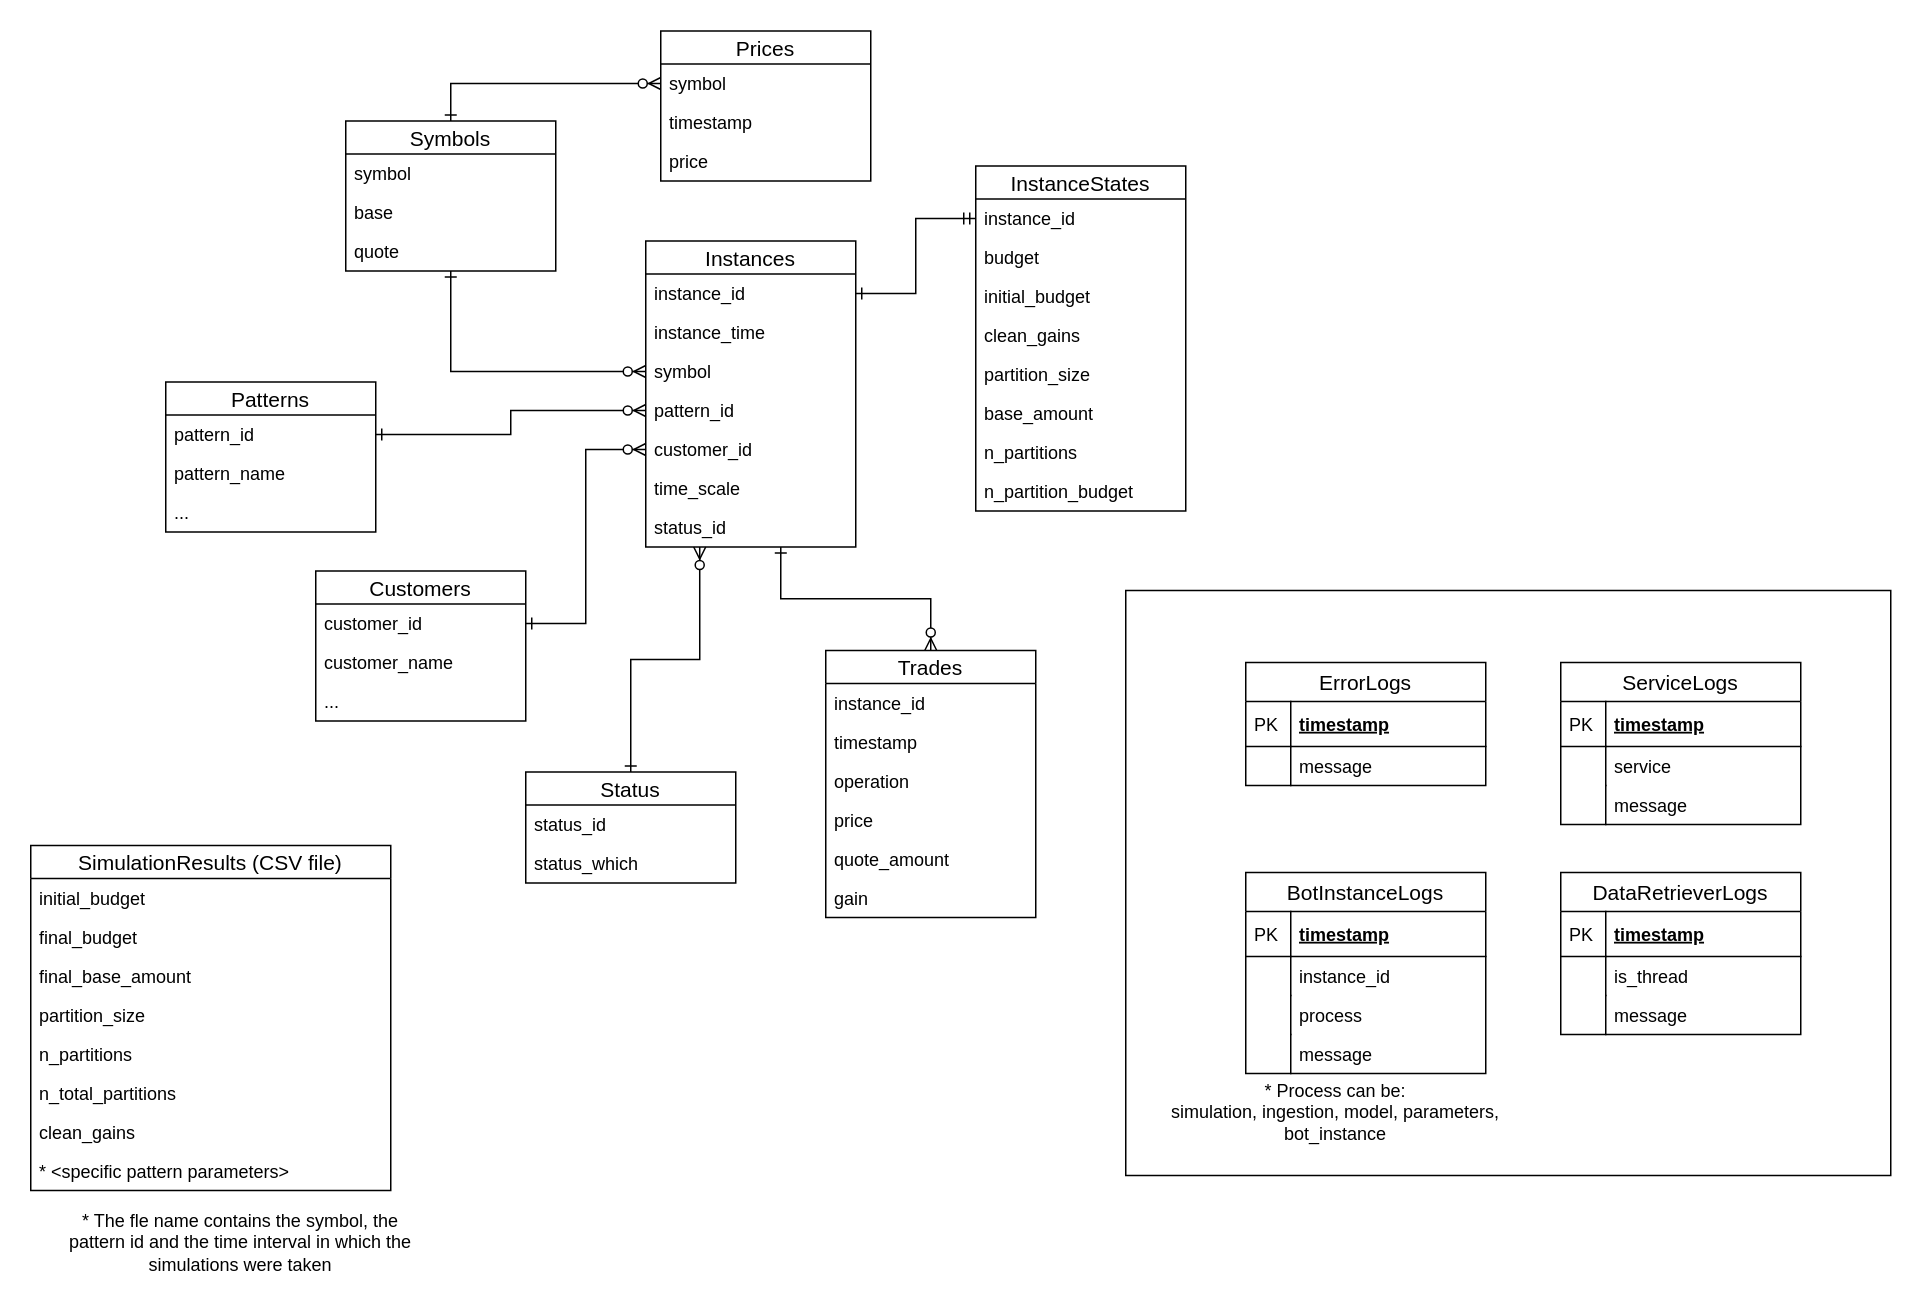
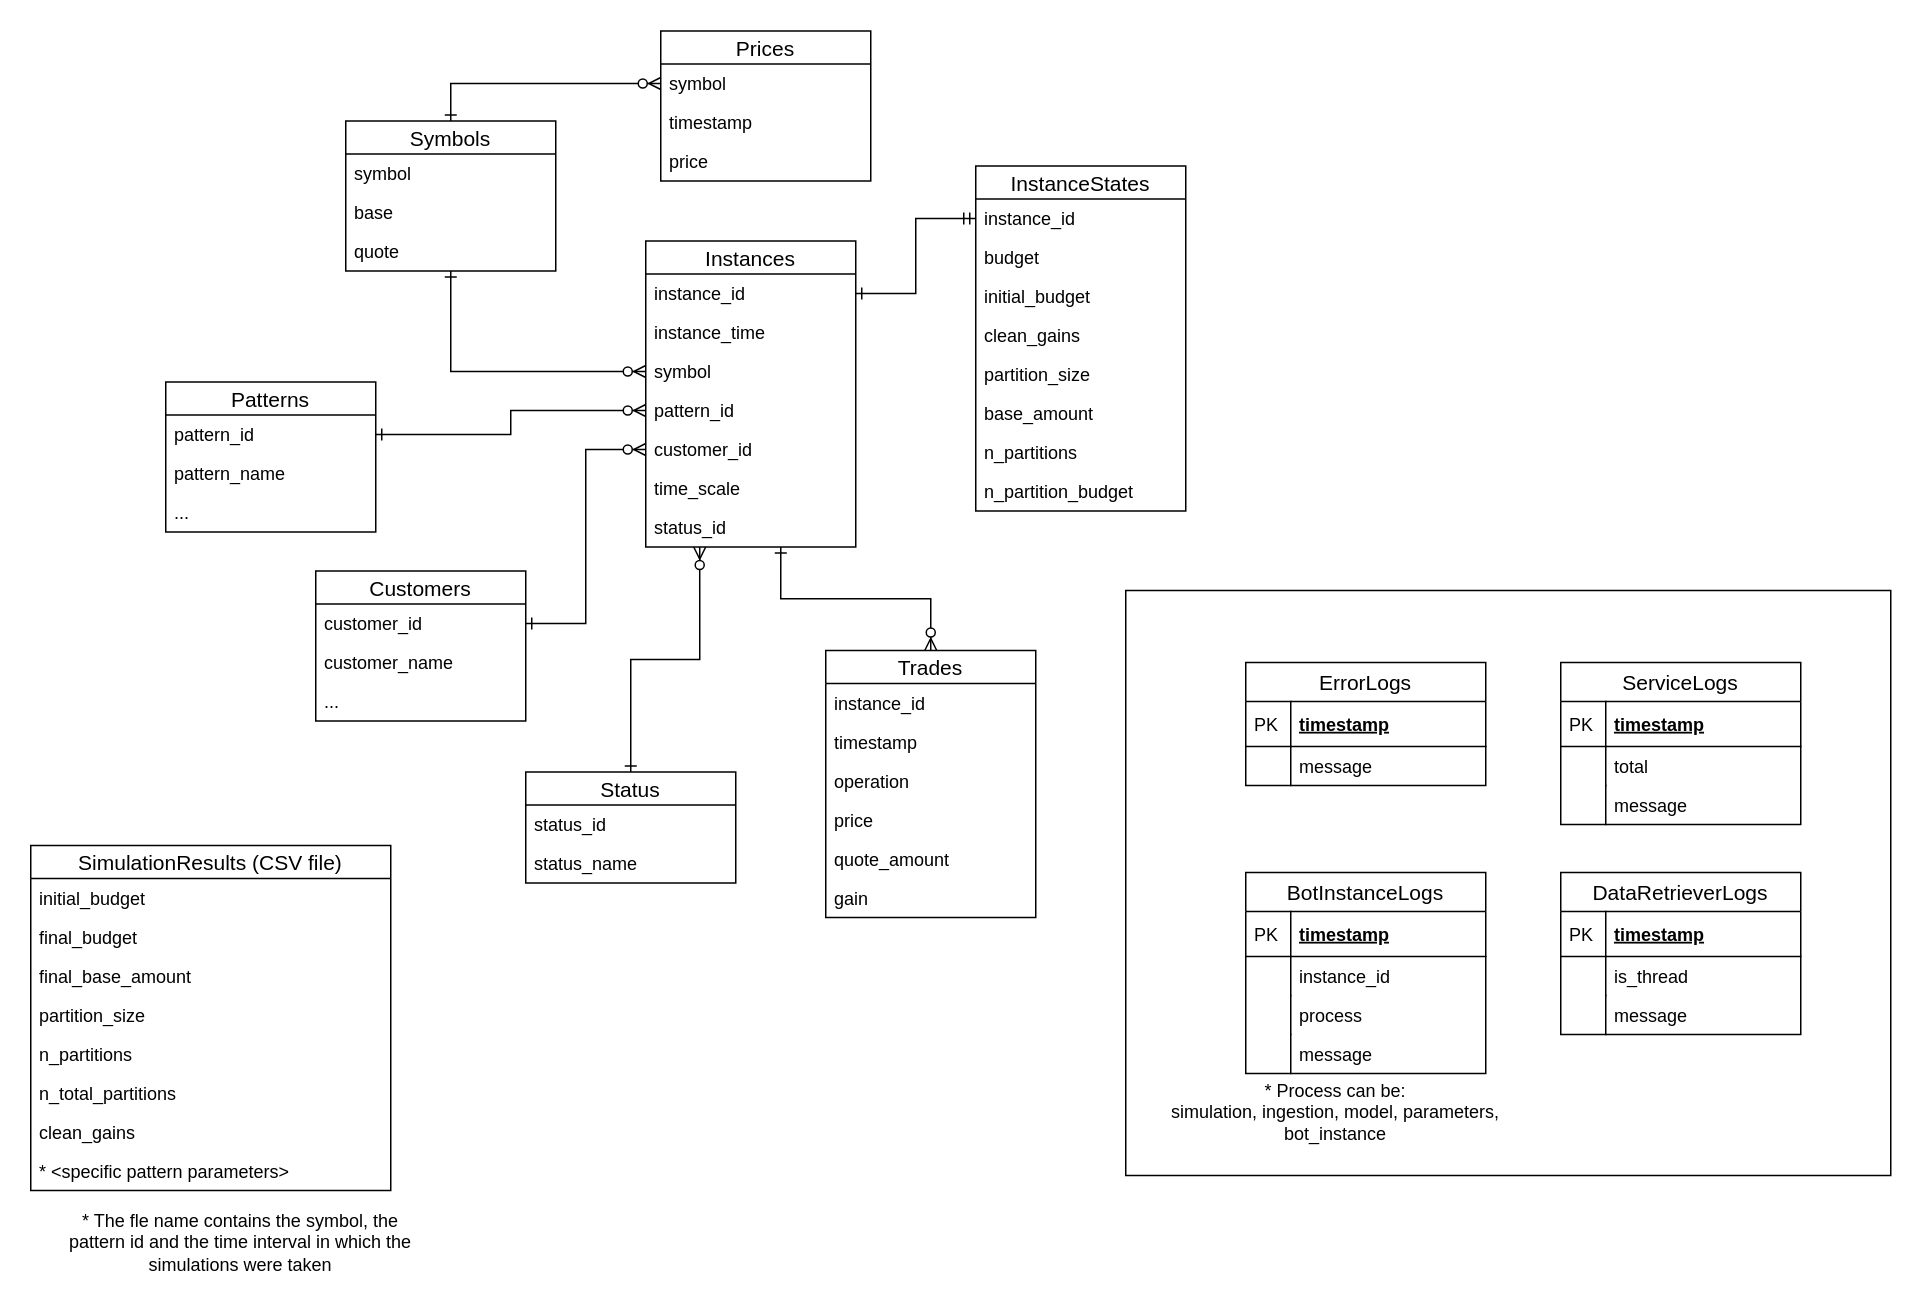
node "service": label "service" -> "total"
node "status_which": label "status_which" -> "status_name"
